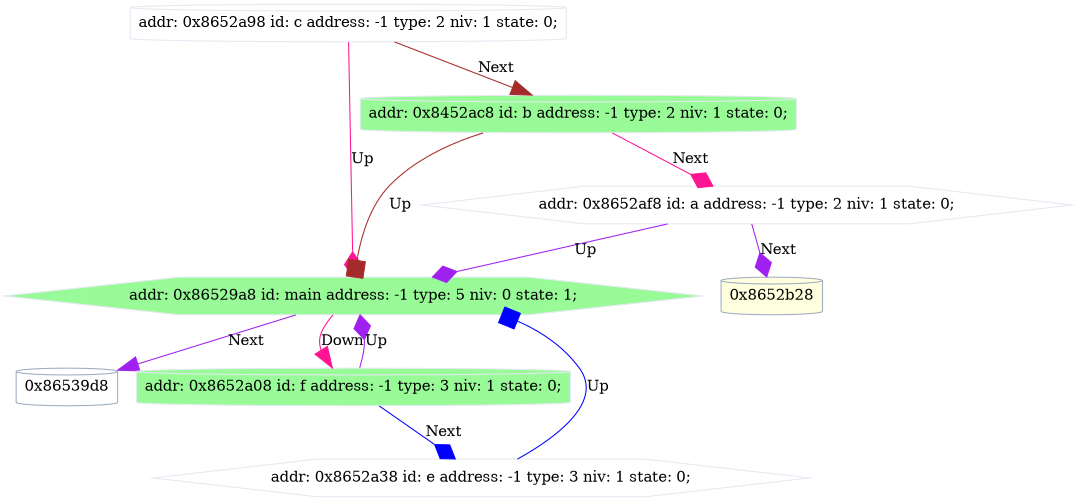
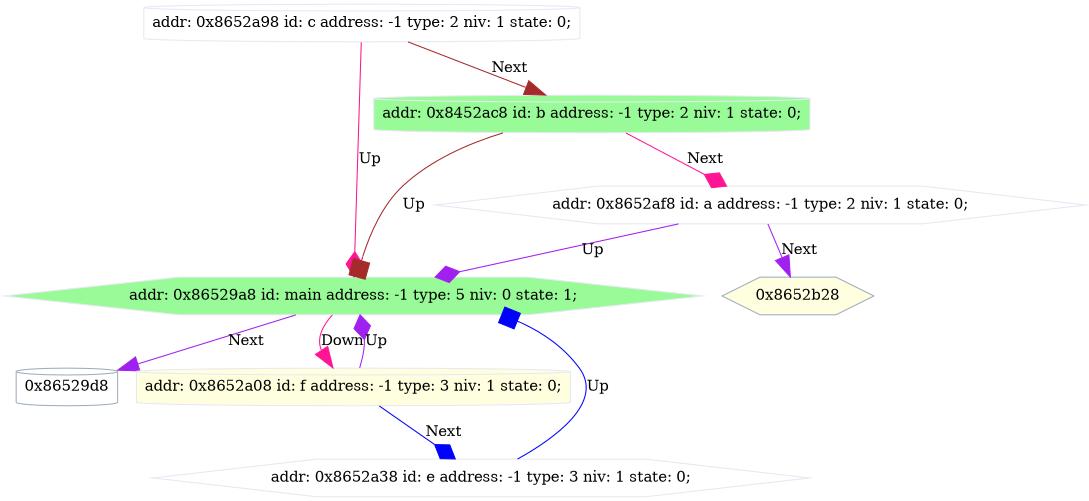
edge "addr: 0x8652af8 id: a address: -1 type: 2 niv: 1 state: 0;" -> "0x8652b28": arrowhead diamond -> normal
node "0x8652b28": shape cylinder -> hexagon
node "0x86539d8": label "0x86539d8" -> "0x86529d8"
node "addr: 0x8652a08 id: f address: -1 type: 3 niv: 1 state: 0;": fillcolor palegreen -> lightyellow
